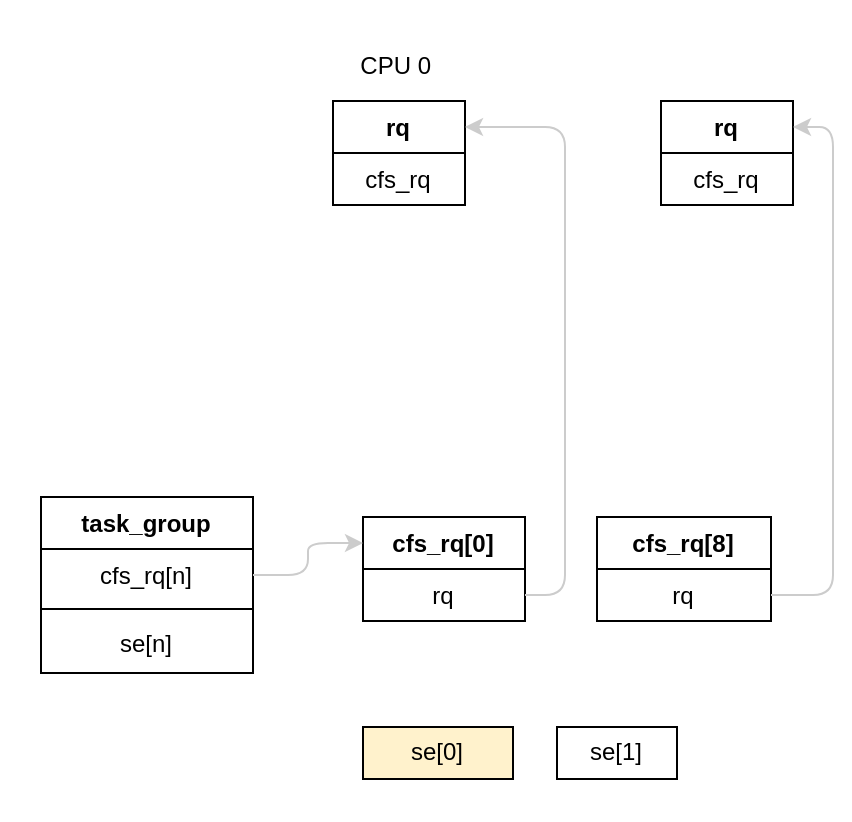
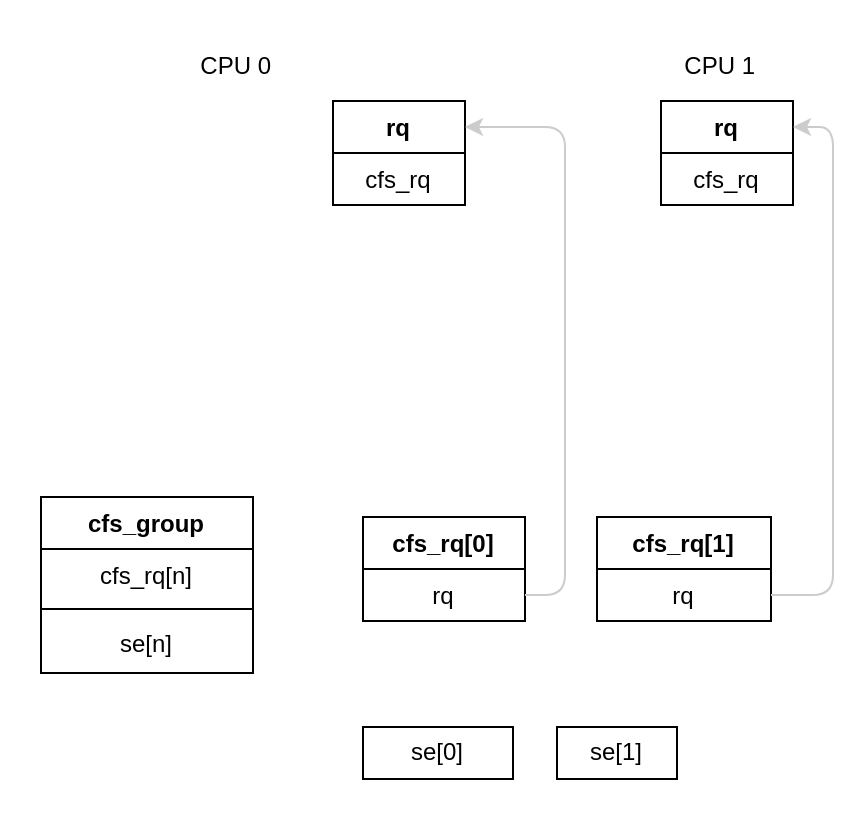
node "CPU 0": moved (399, 67) -> (239, 67)
node "CPU 1": added
node "task_group": label "task_group" -> "cfs_group"
node "cfs_rq[8]": label "cfs_rq[8]" -> "cfs_rq[1]"
edge "cfs_rq[n]" -> "cfs_rq[0]": removed
node "se[0]": fillcolor #fff2cc -> #ffffff
